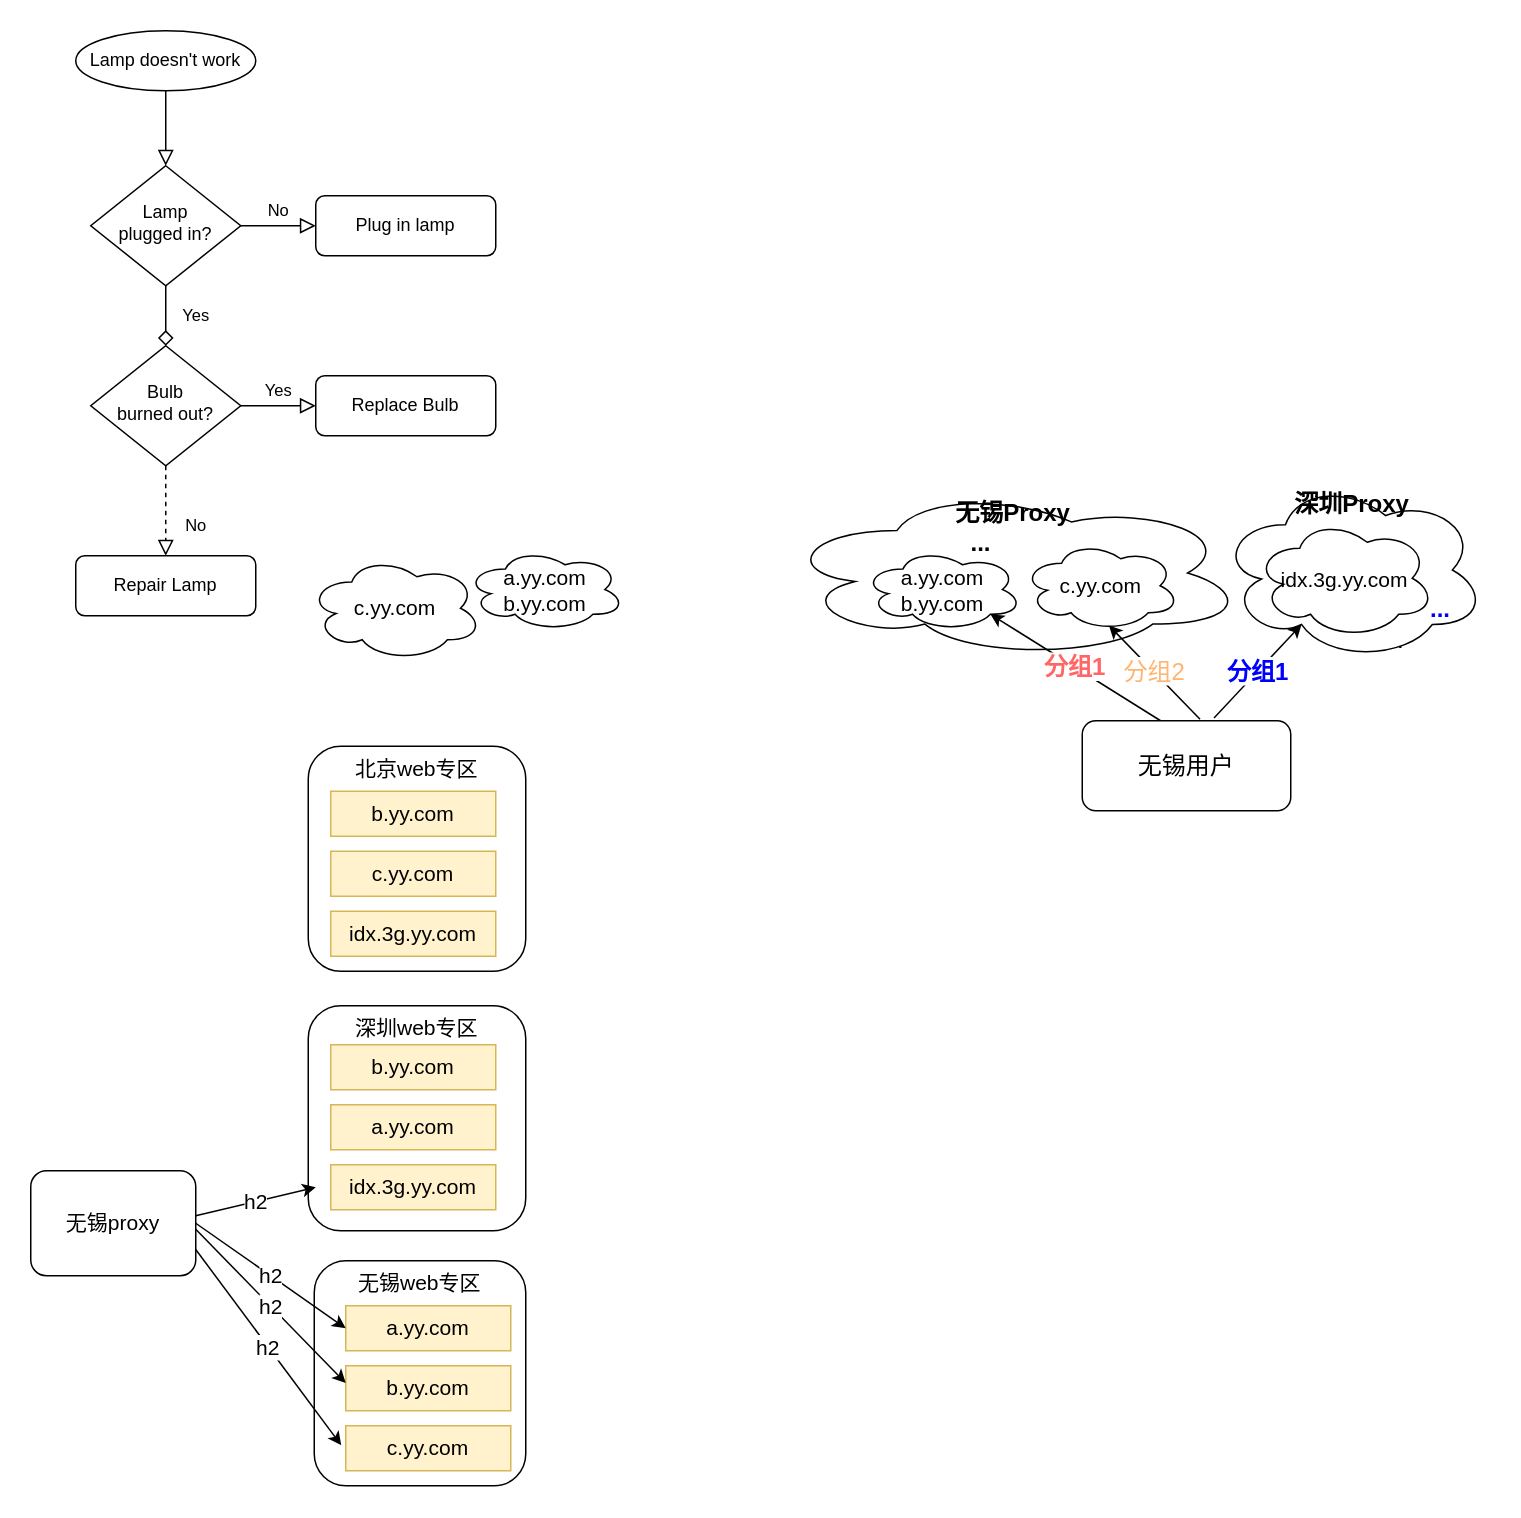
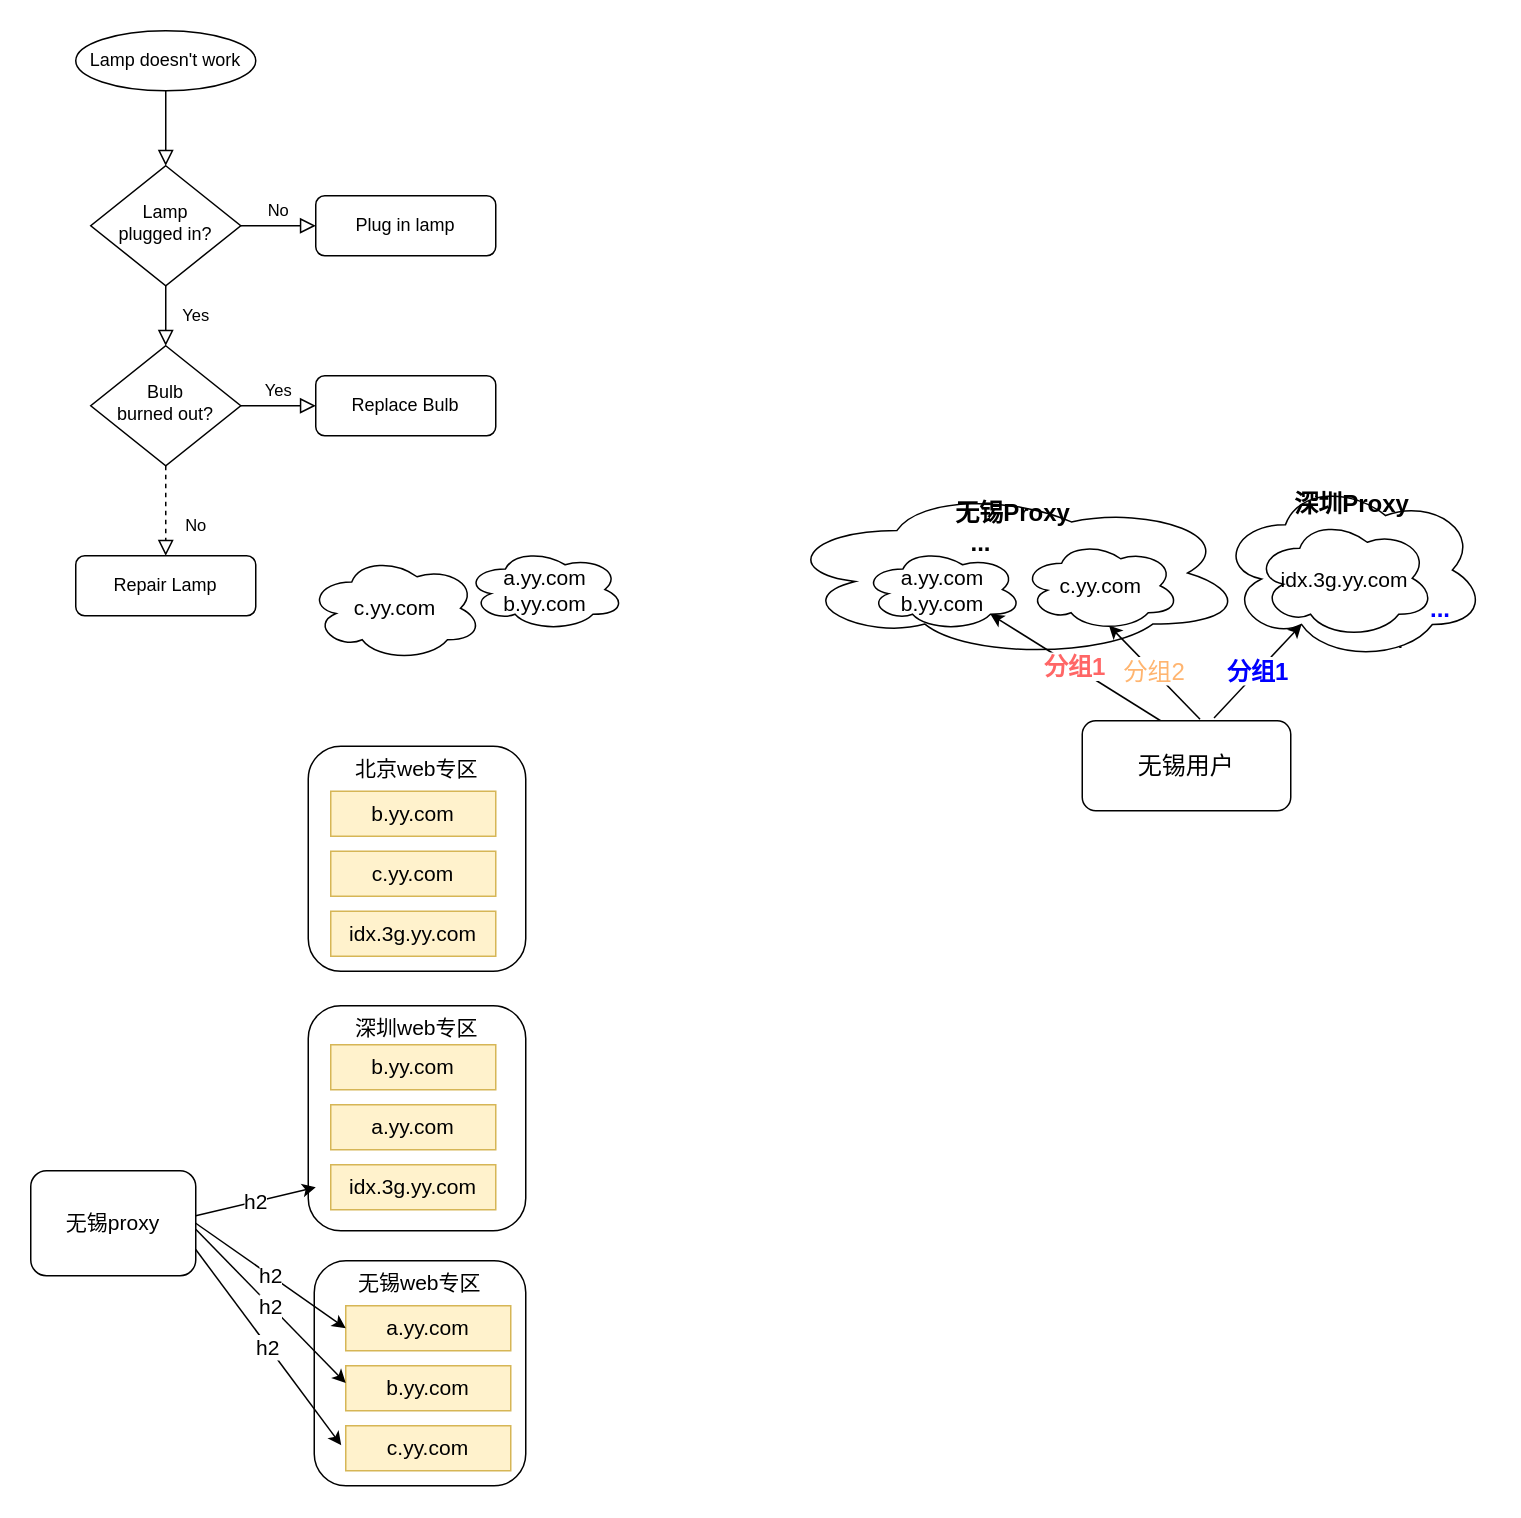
edge "Lamp plugged in?" -> "Bulb burned out?": arrowhead diamond -> block
